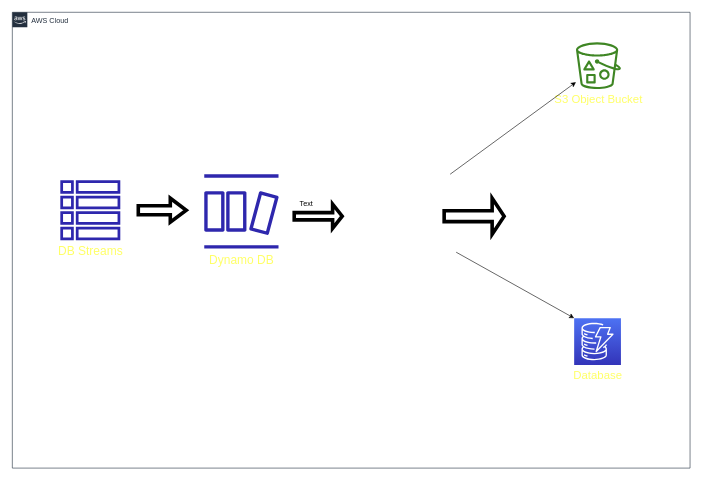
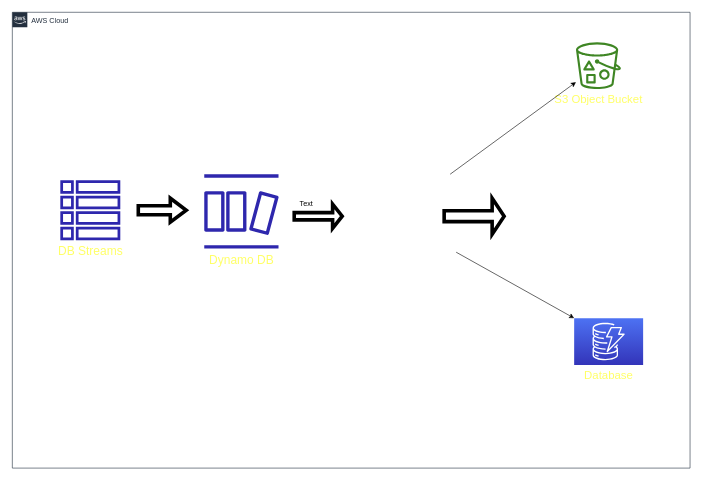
node "Database": size 47x47 -> 69x47
